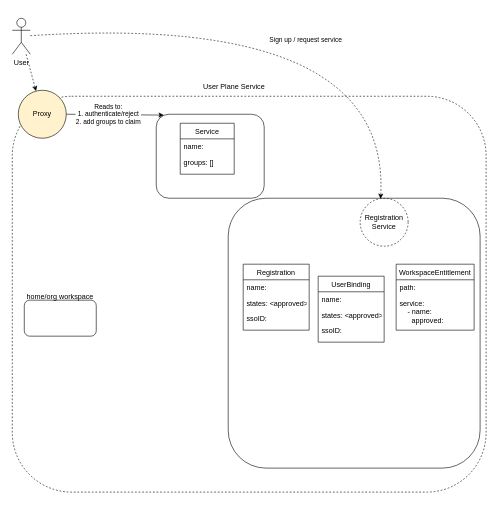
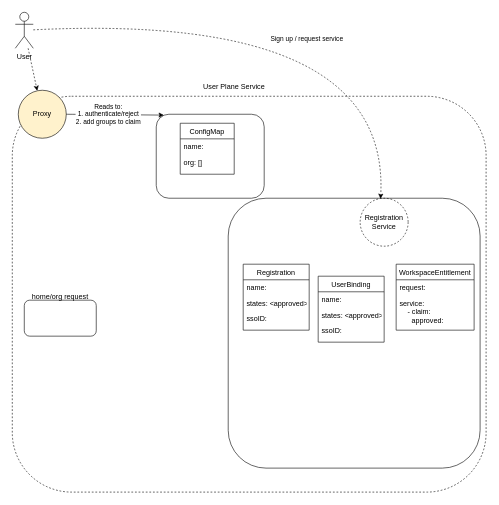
node "User": moved (21, 36) -> (24, 30)
node "Service": label "Service" -> "ConfigMap"
node "groups: []": label "groups: []" -> "org: []"
node "path:": label "path:" -> "request:"
node "home/org workspace": label "home/org workspace" -> "home/org request"
node "service: - name: approved:": label "service: - name: approved:" -> "service: - claim: approved:"
